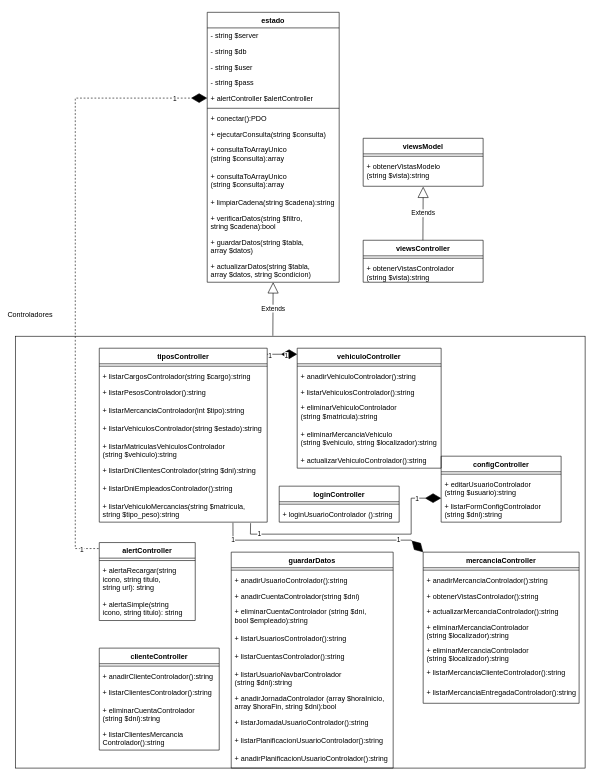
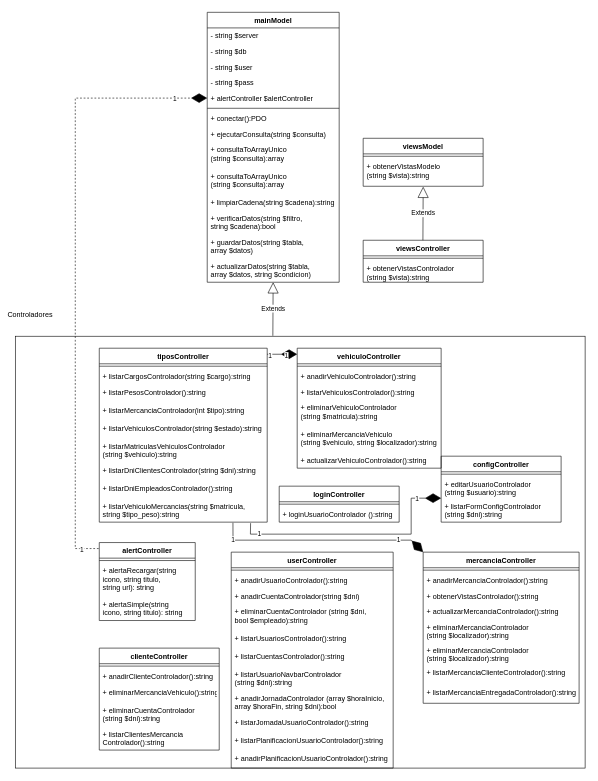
node "estado": label "estado" -> "mainModel"
node "guardarDatos": label "guardarDatos" -> "userController"
node "+ listarClientesControlador():string": label "+ listarClientesControlador():string" -> "+ eliminarMercanciaVehiculo():string"
